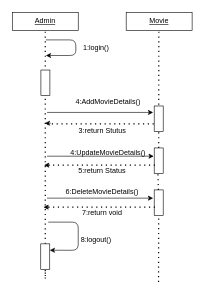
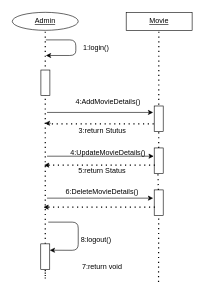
node "Admin": shape rectangle -> ellipse
node "7:return void": moved (102, 213) -> (102, 267)
